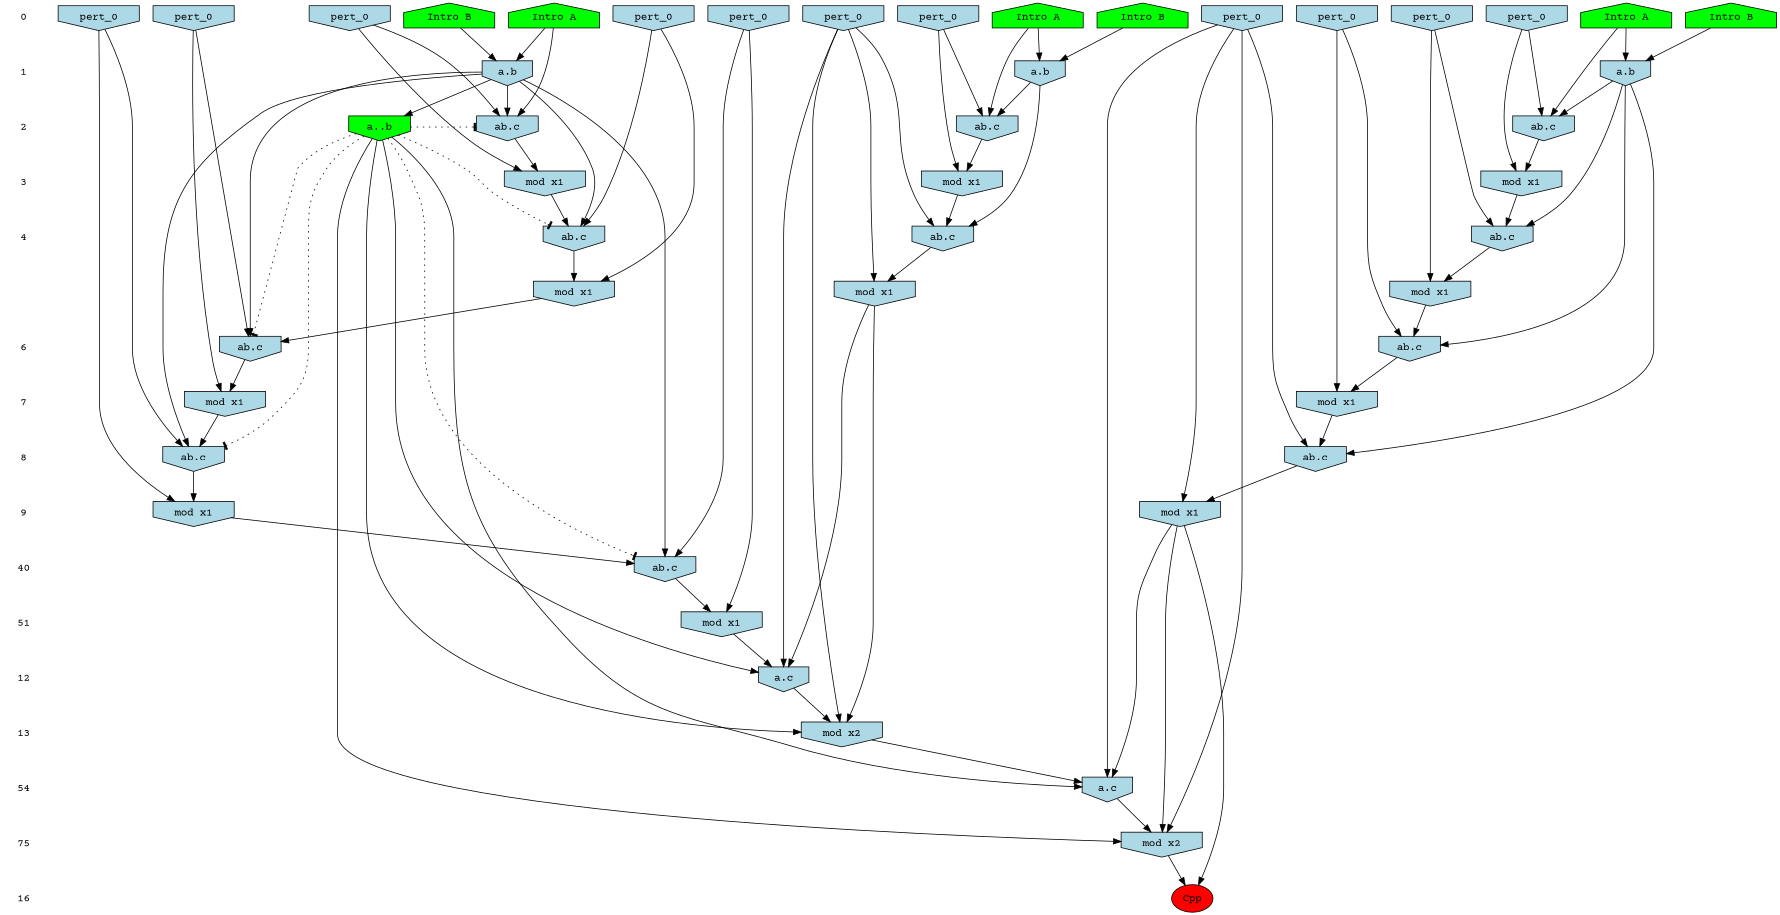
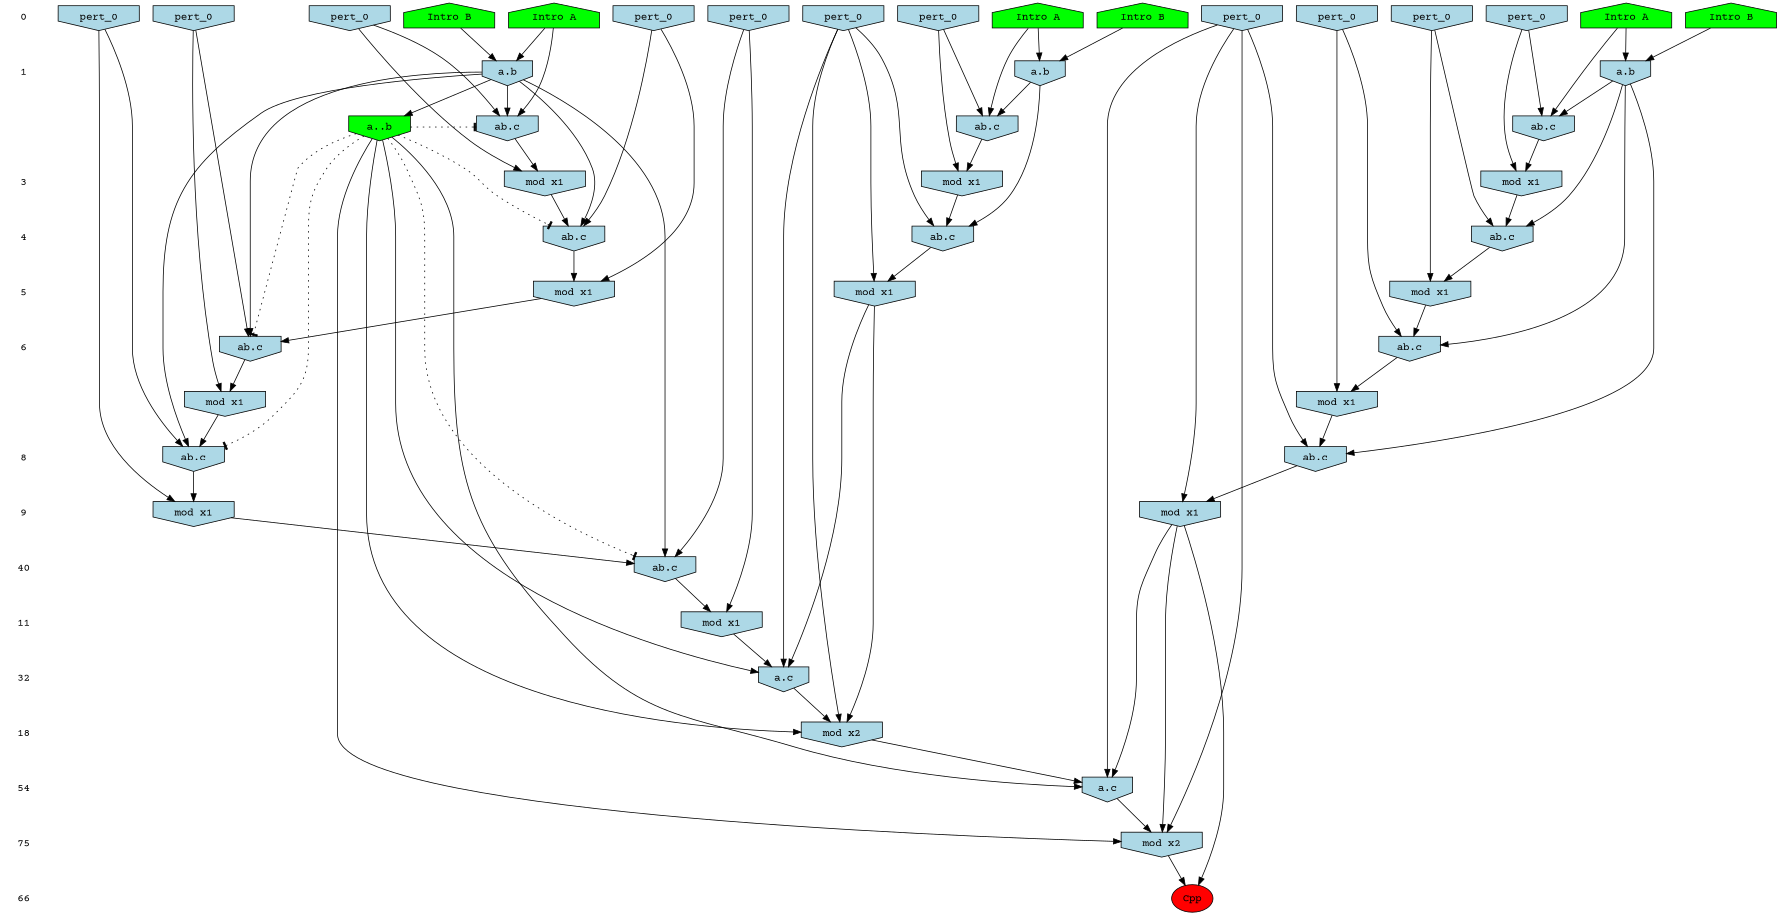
node "2": removed
node "5": added
node "7": removed
node "51": label "51" -> "11"
node "12": label "12" -> "32"
node "13": label "13" -> "18"
node "16": label "16" -> "66"
